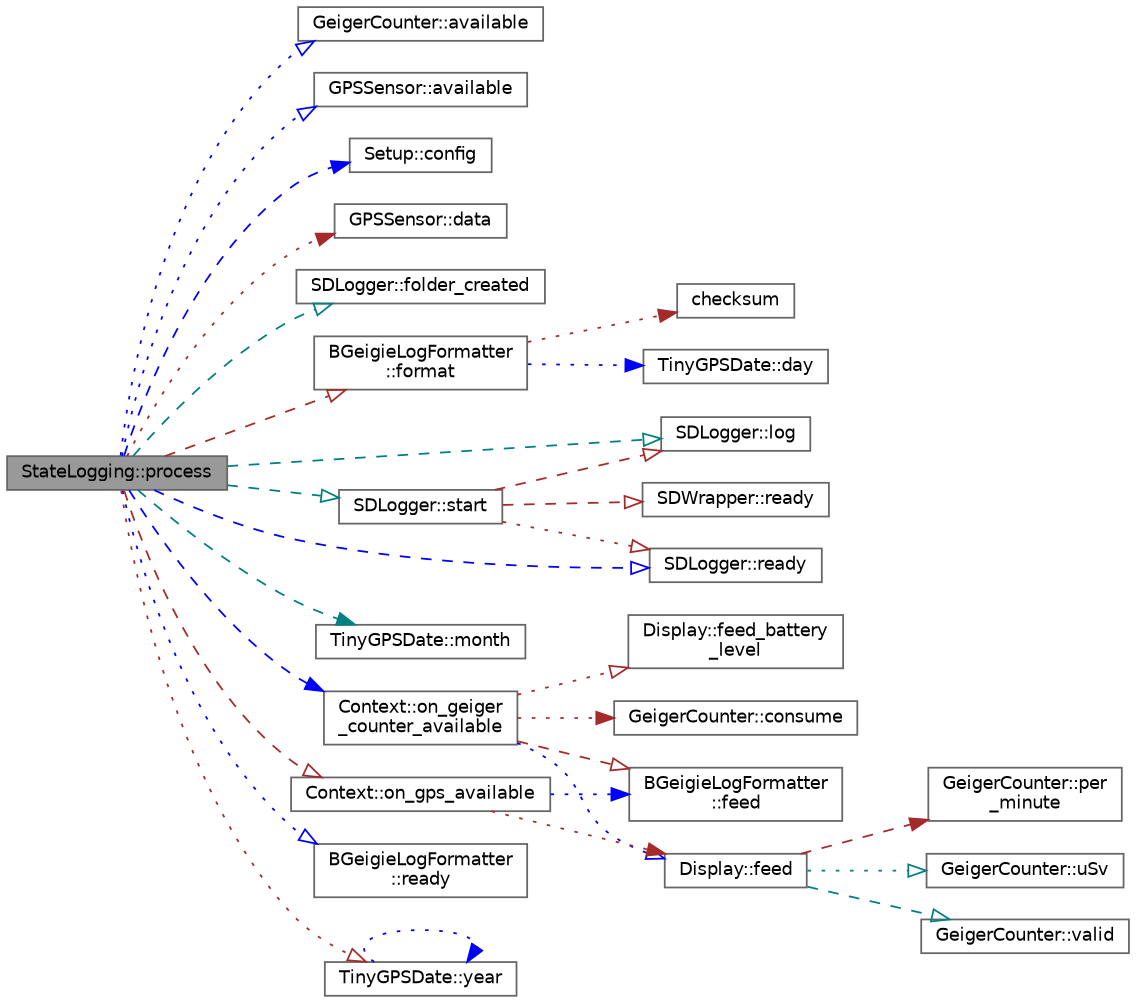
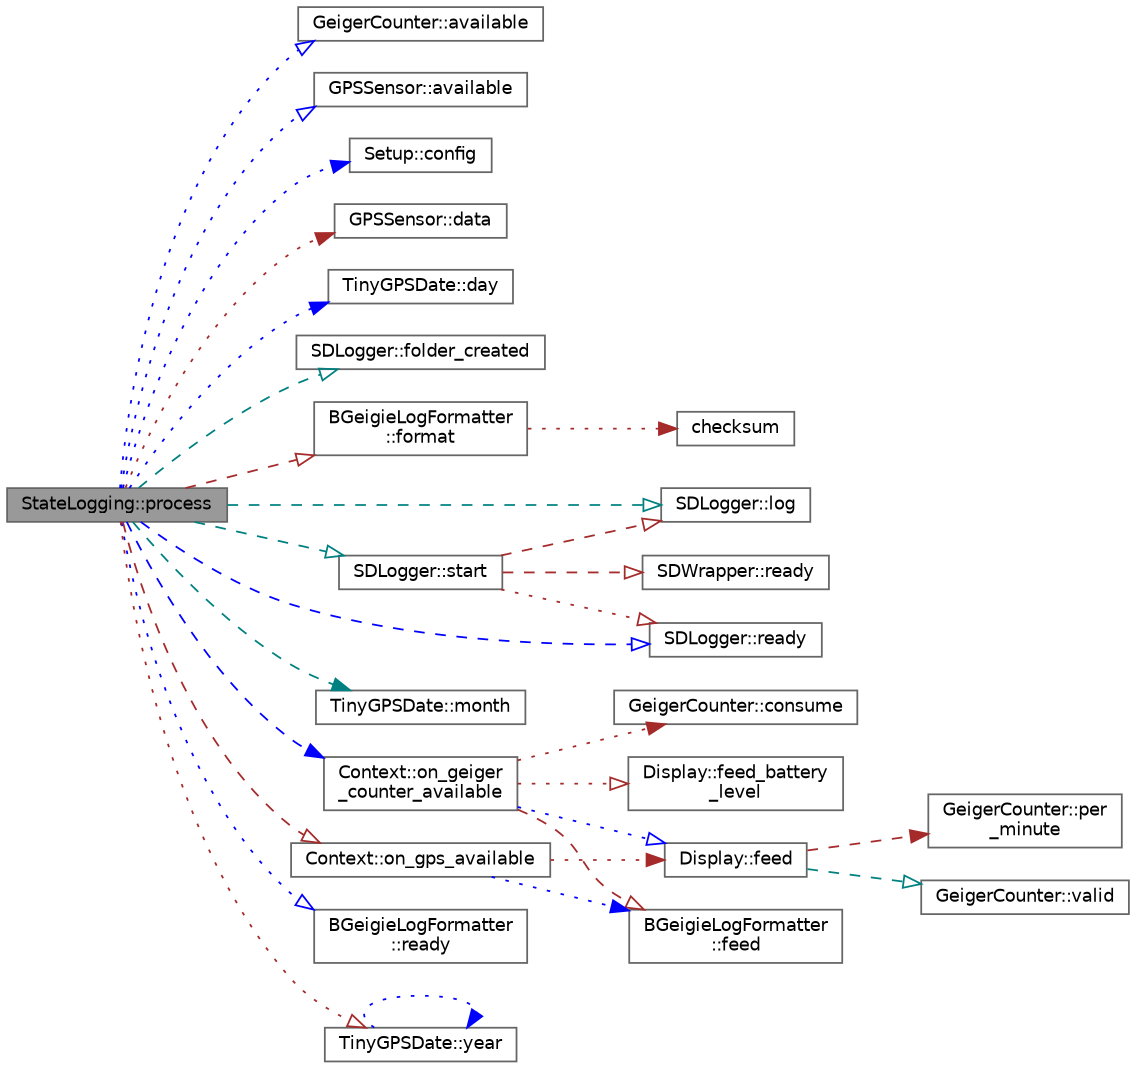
edge "StateLogging::process" -> "Setup::config": style dashed -> dotted
edge "BGeigieLogFormatter ::format" -> "TinyGPSDate::day": now "StateLogging::process" -> "TinyGPSDate::day"
node "GeigerCounter::uSv": removed
